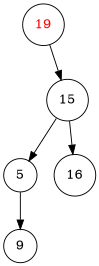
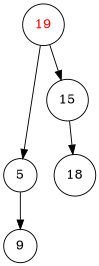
edge "15" -> "5": now "19" -> "5"
node "16": label "16" -> "18"
